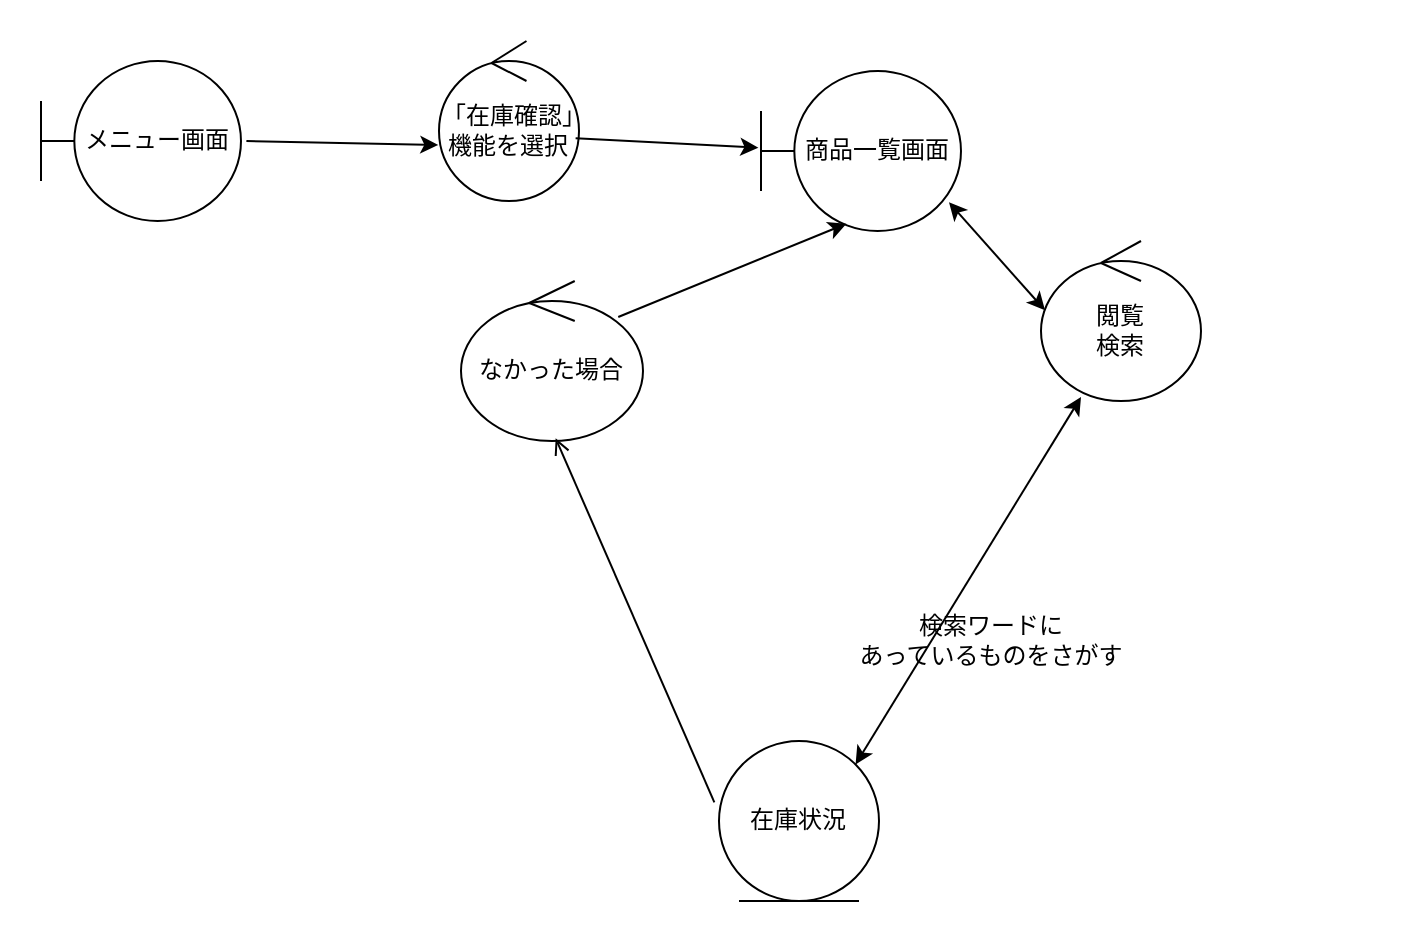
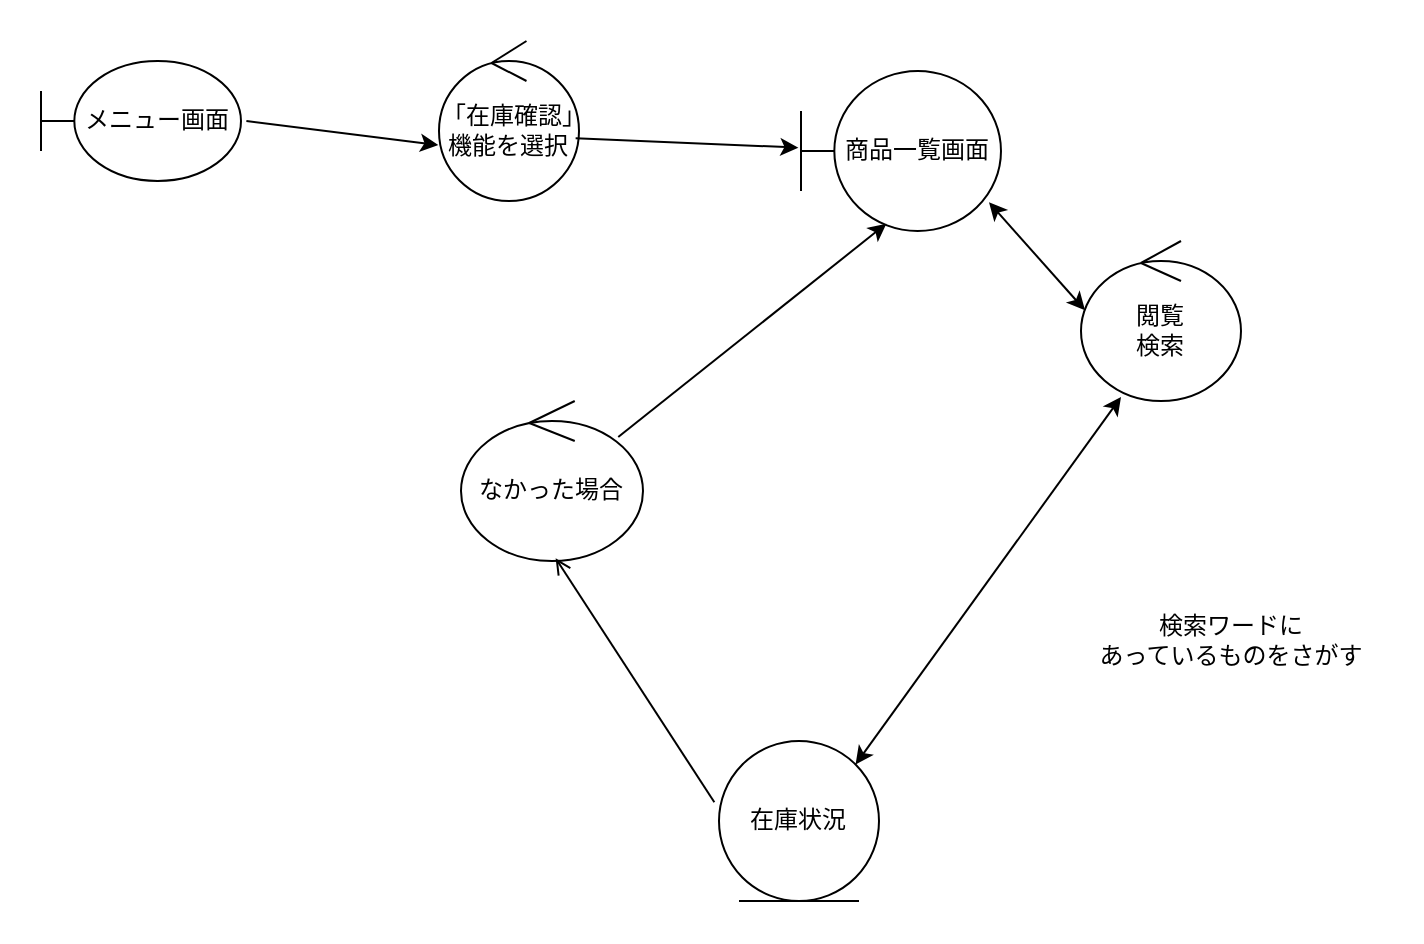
node "メニュー画面": size 200x160 -> 200x120
node "商品一覧画面": moved (861, 151) -> (901, 151)
node "閲覧 検索": moved (1121, 321) -> (1161, 321)
node "なかった場合": moved (552, 361) -> (552, 481)
node "検索ワードに あっているものをさがす": moved (991, 641) -> (1231, 641)
